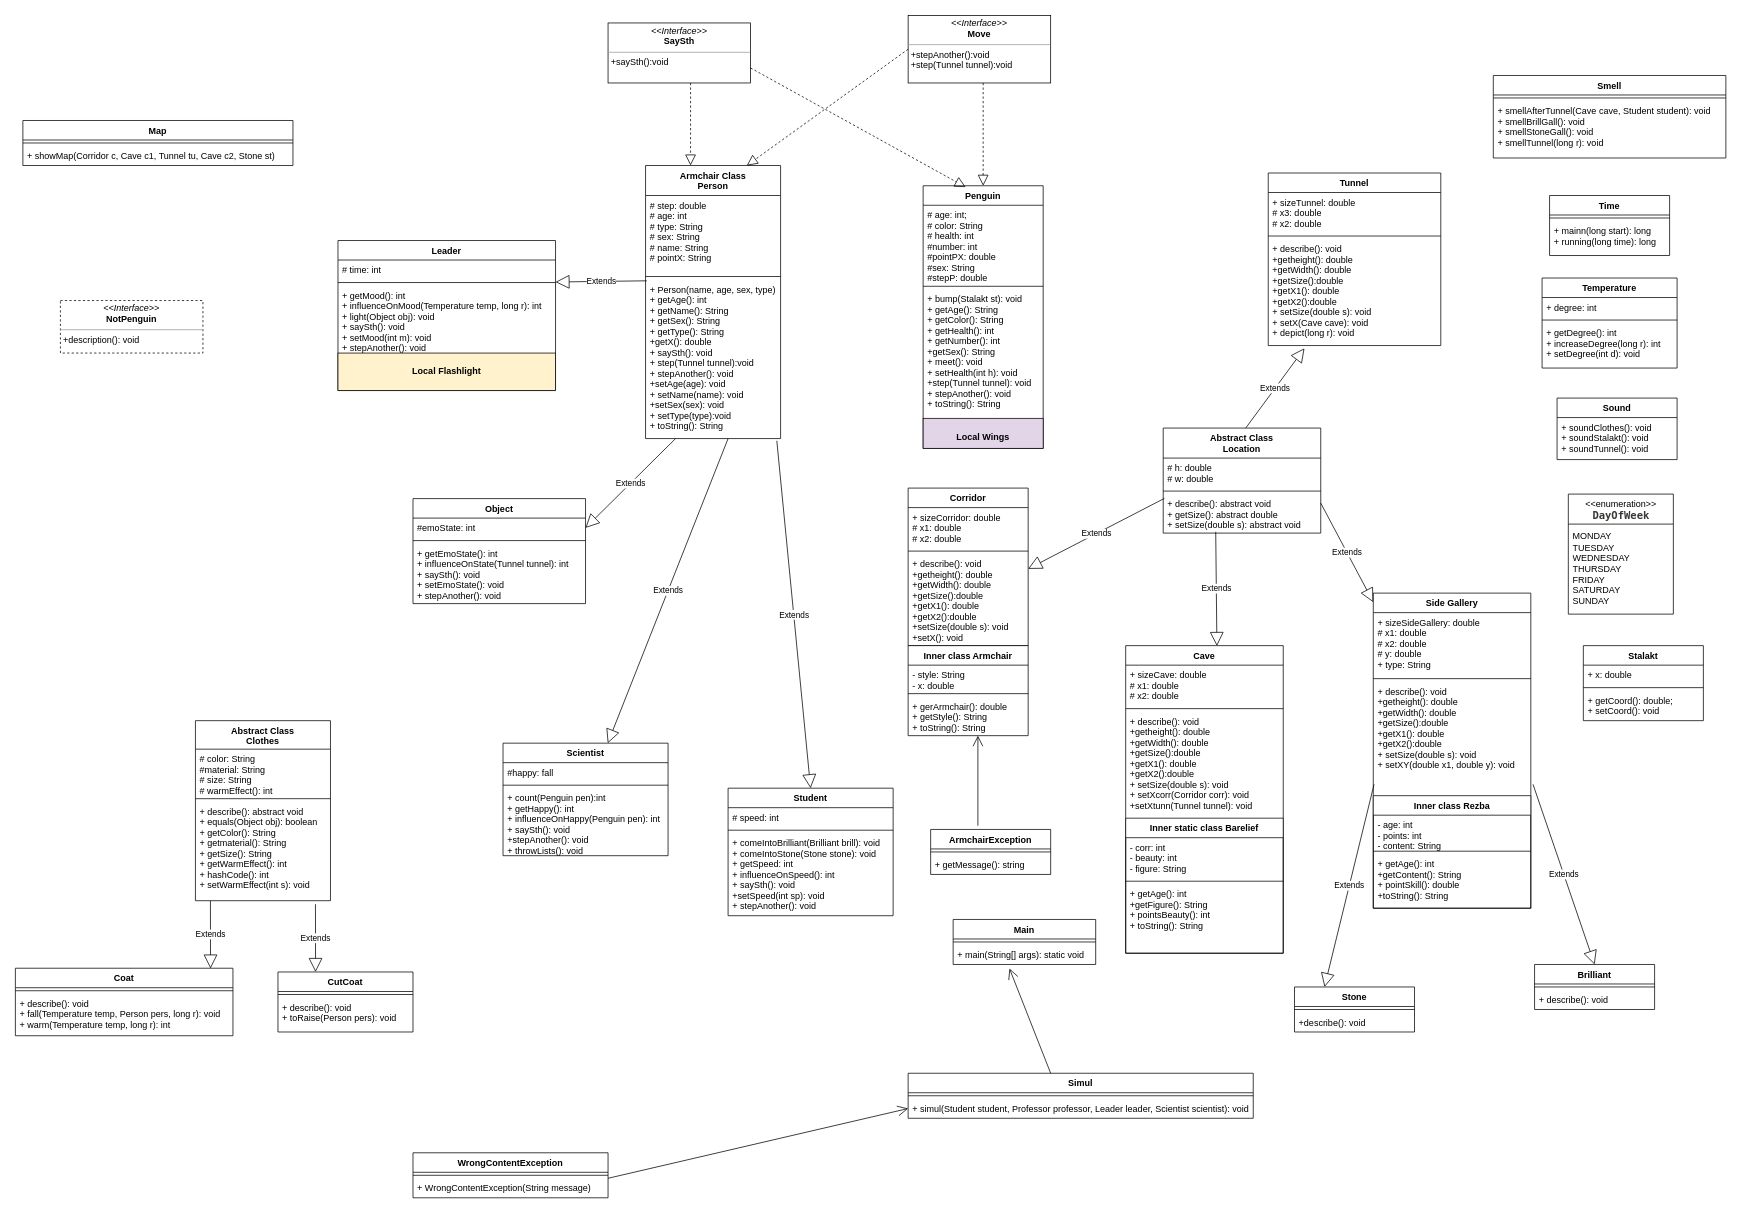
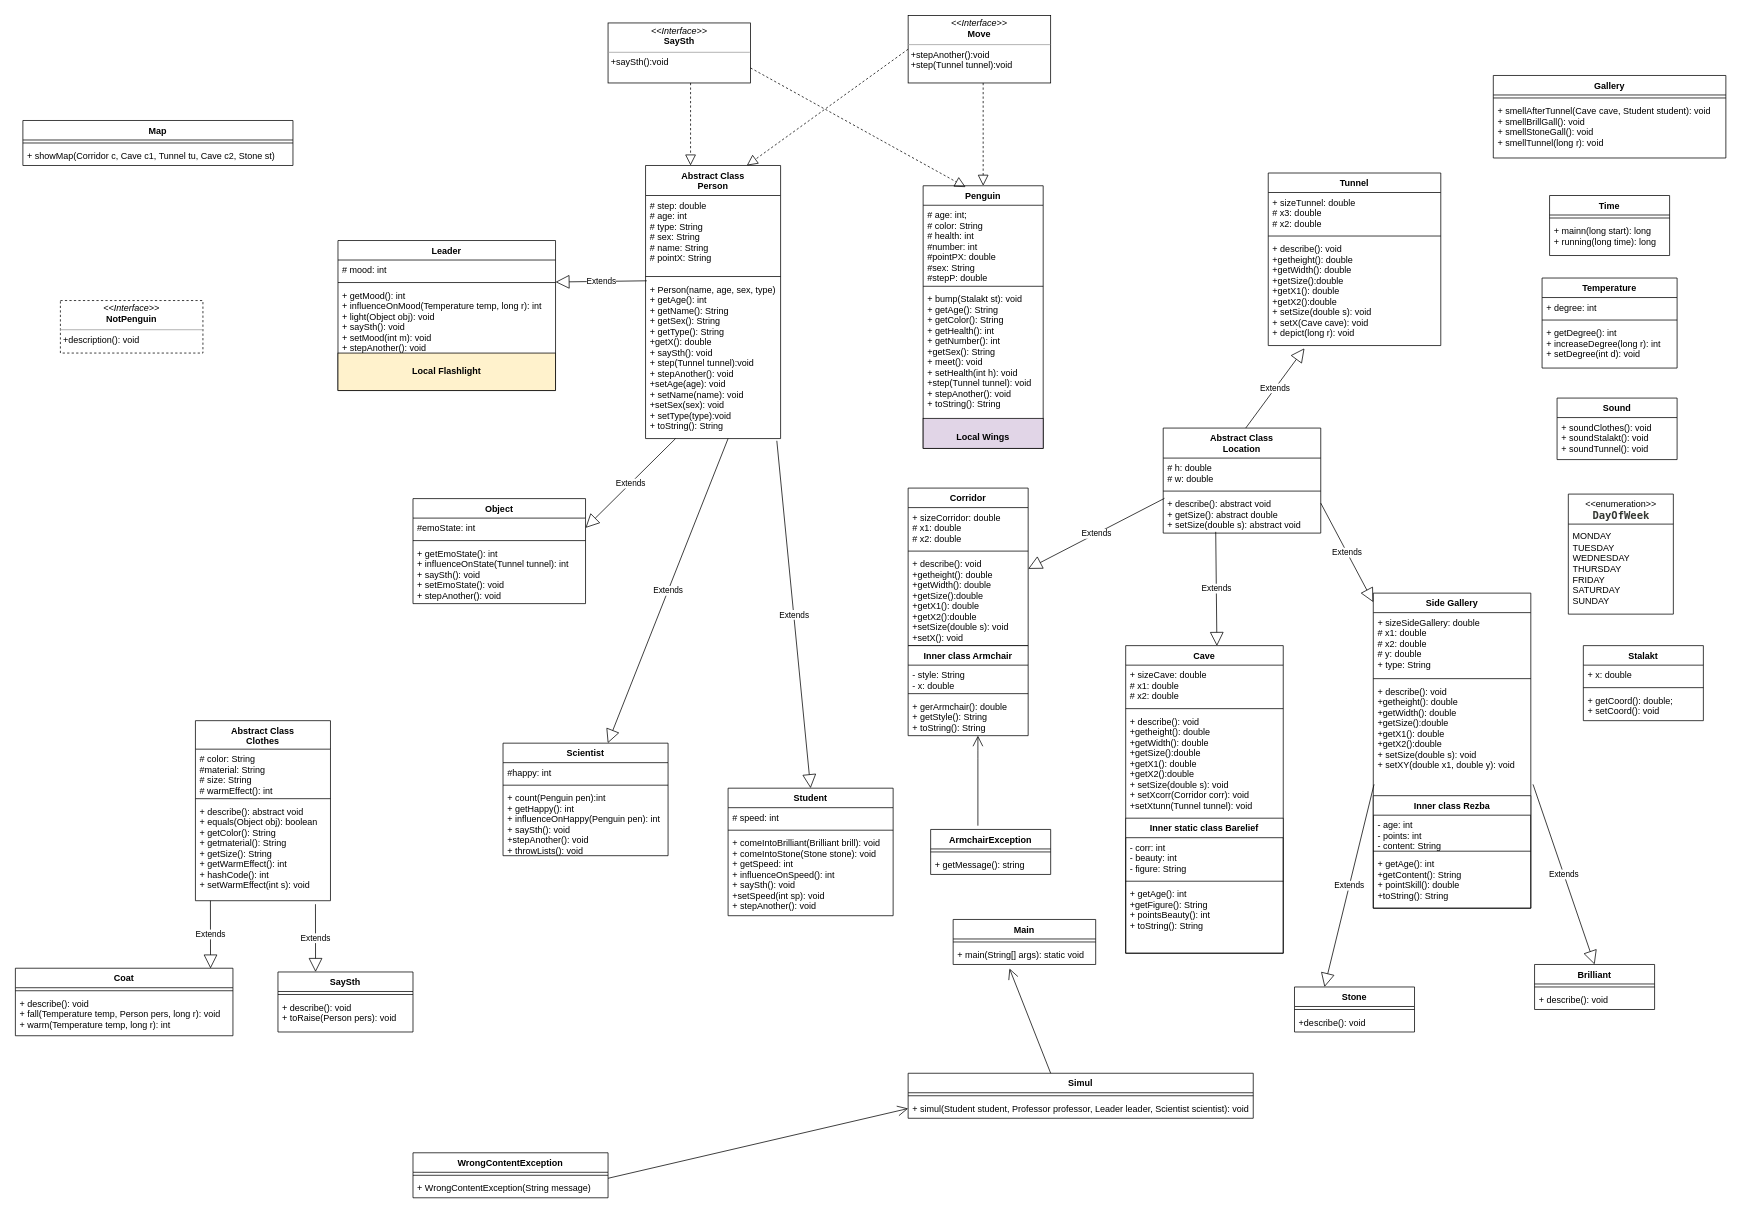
node "Smell": label "Smell" -> "Gallery"
node "Armchair Class Person": label "Armchair Class Person" -> "Abstract Class Person"
node "# time: int": label "# time: int" -> "# mood: int"
node "#happy: fall": label "#happy: fall" -> "#happy: int"
node "CutCoat": label "CutCoat" -> "SaySth"
